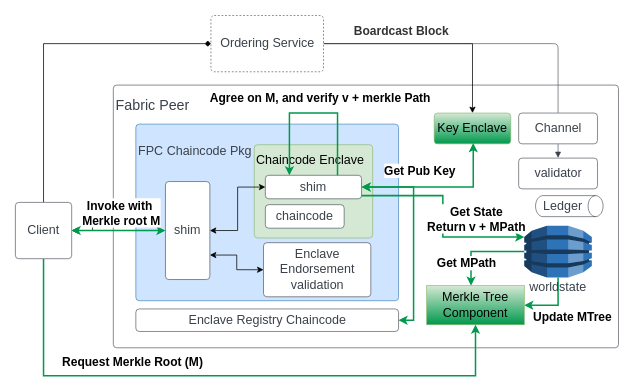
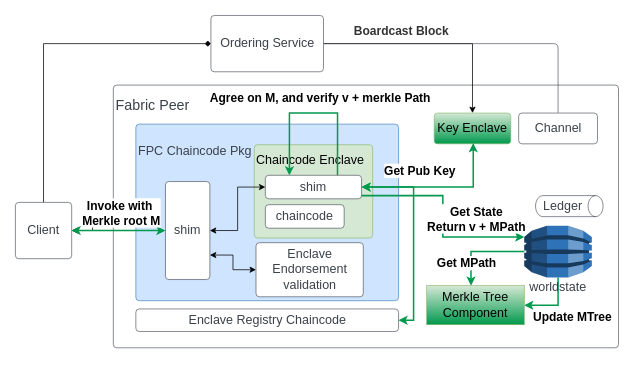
node "Ordering Service": style dashed -> solid
edge "Channel" -> "validator": removed
node "validator": removed
node "Enclave Endorsement validation": moved (317, 269) -> (309, 269)
edge "Client" -> "Merkle Tree Component": removed, label "Request Merkle Root (M)"
